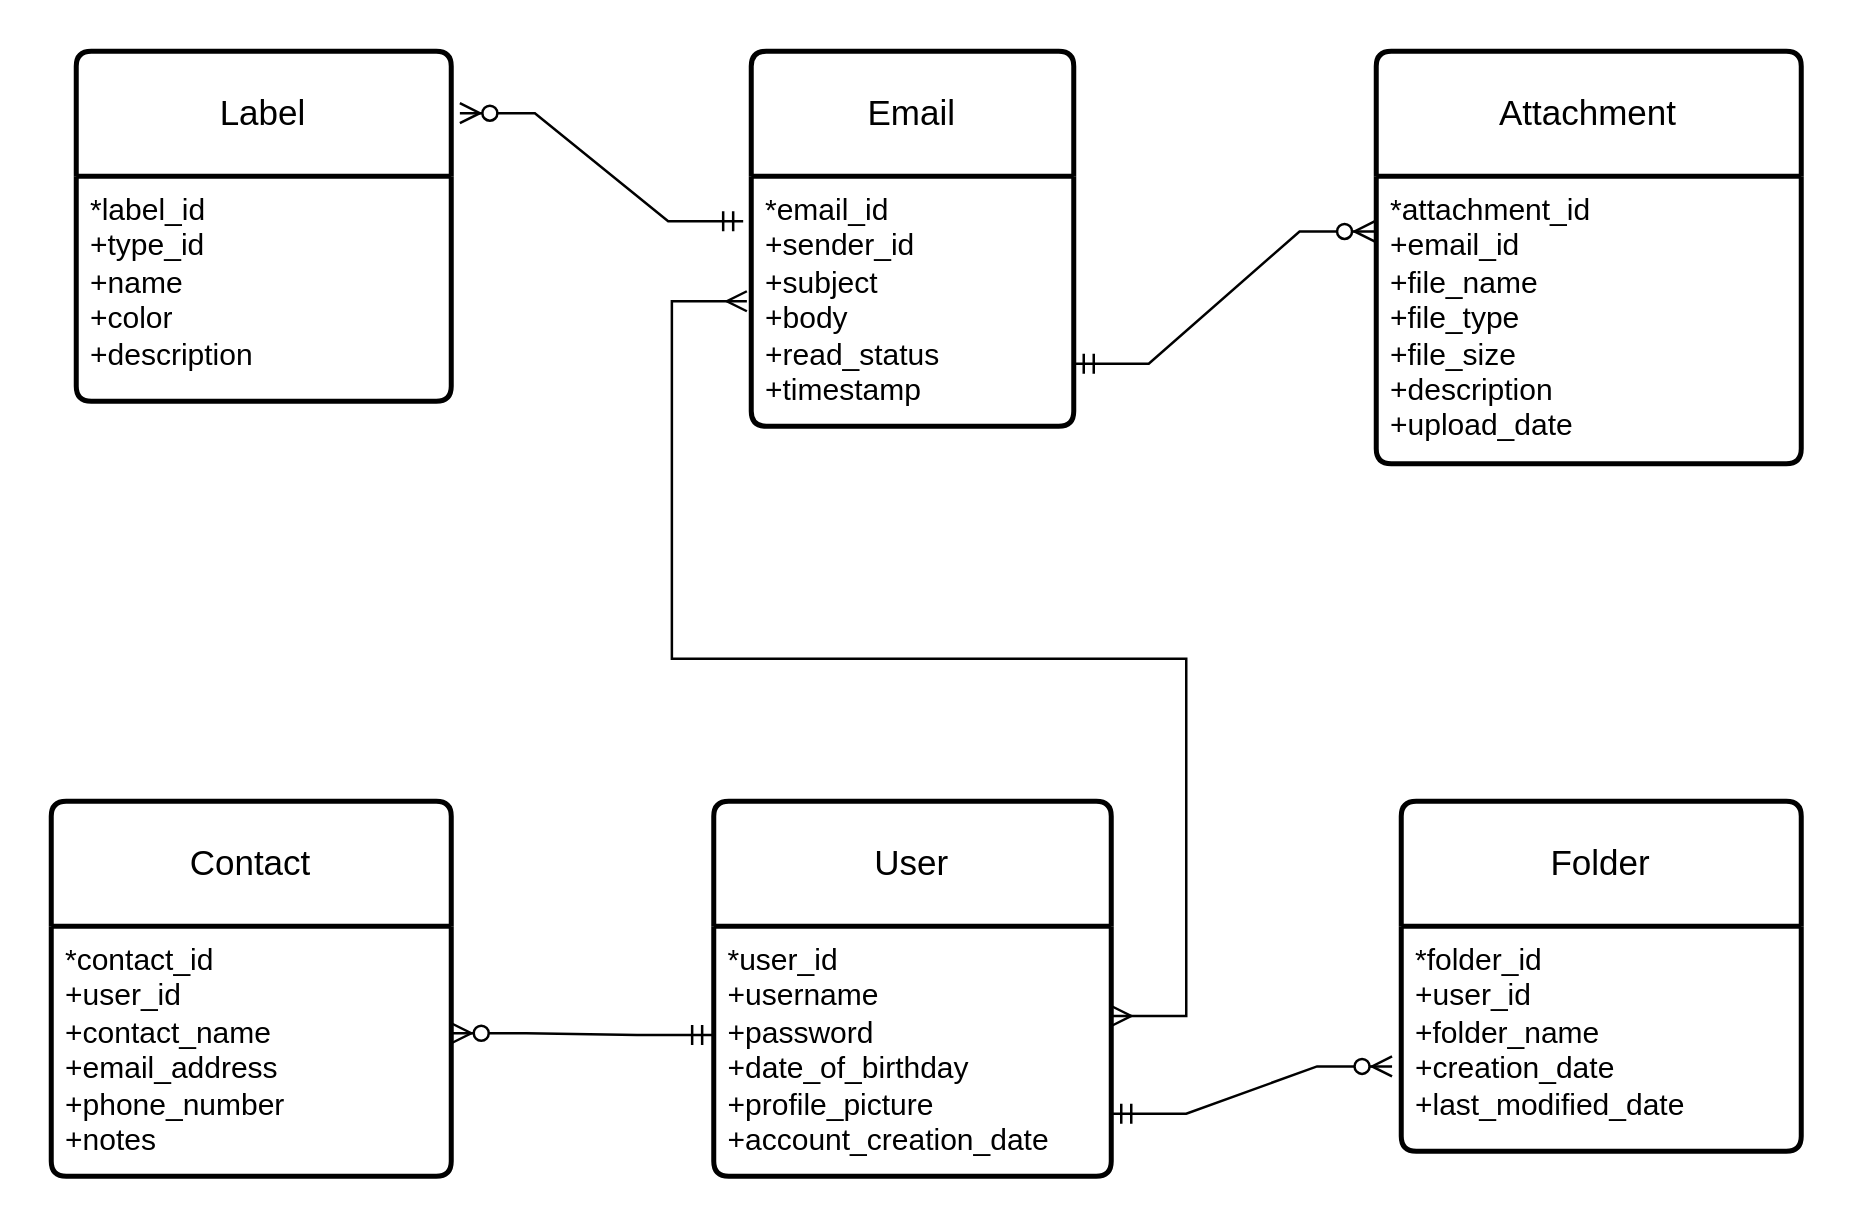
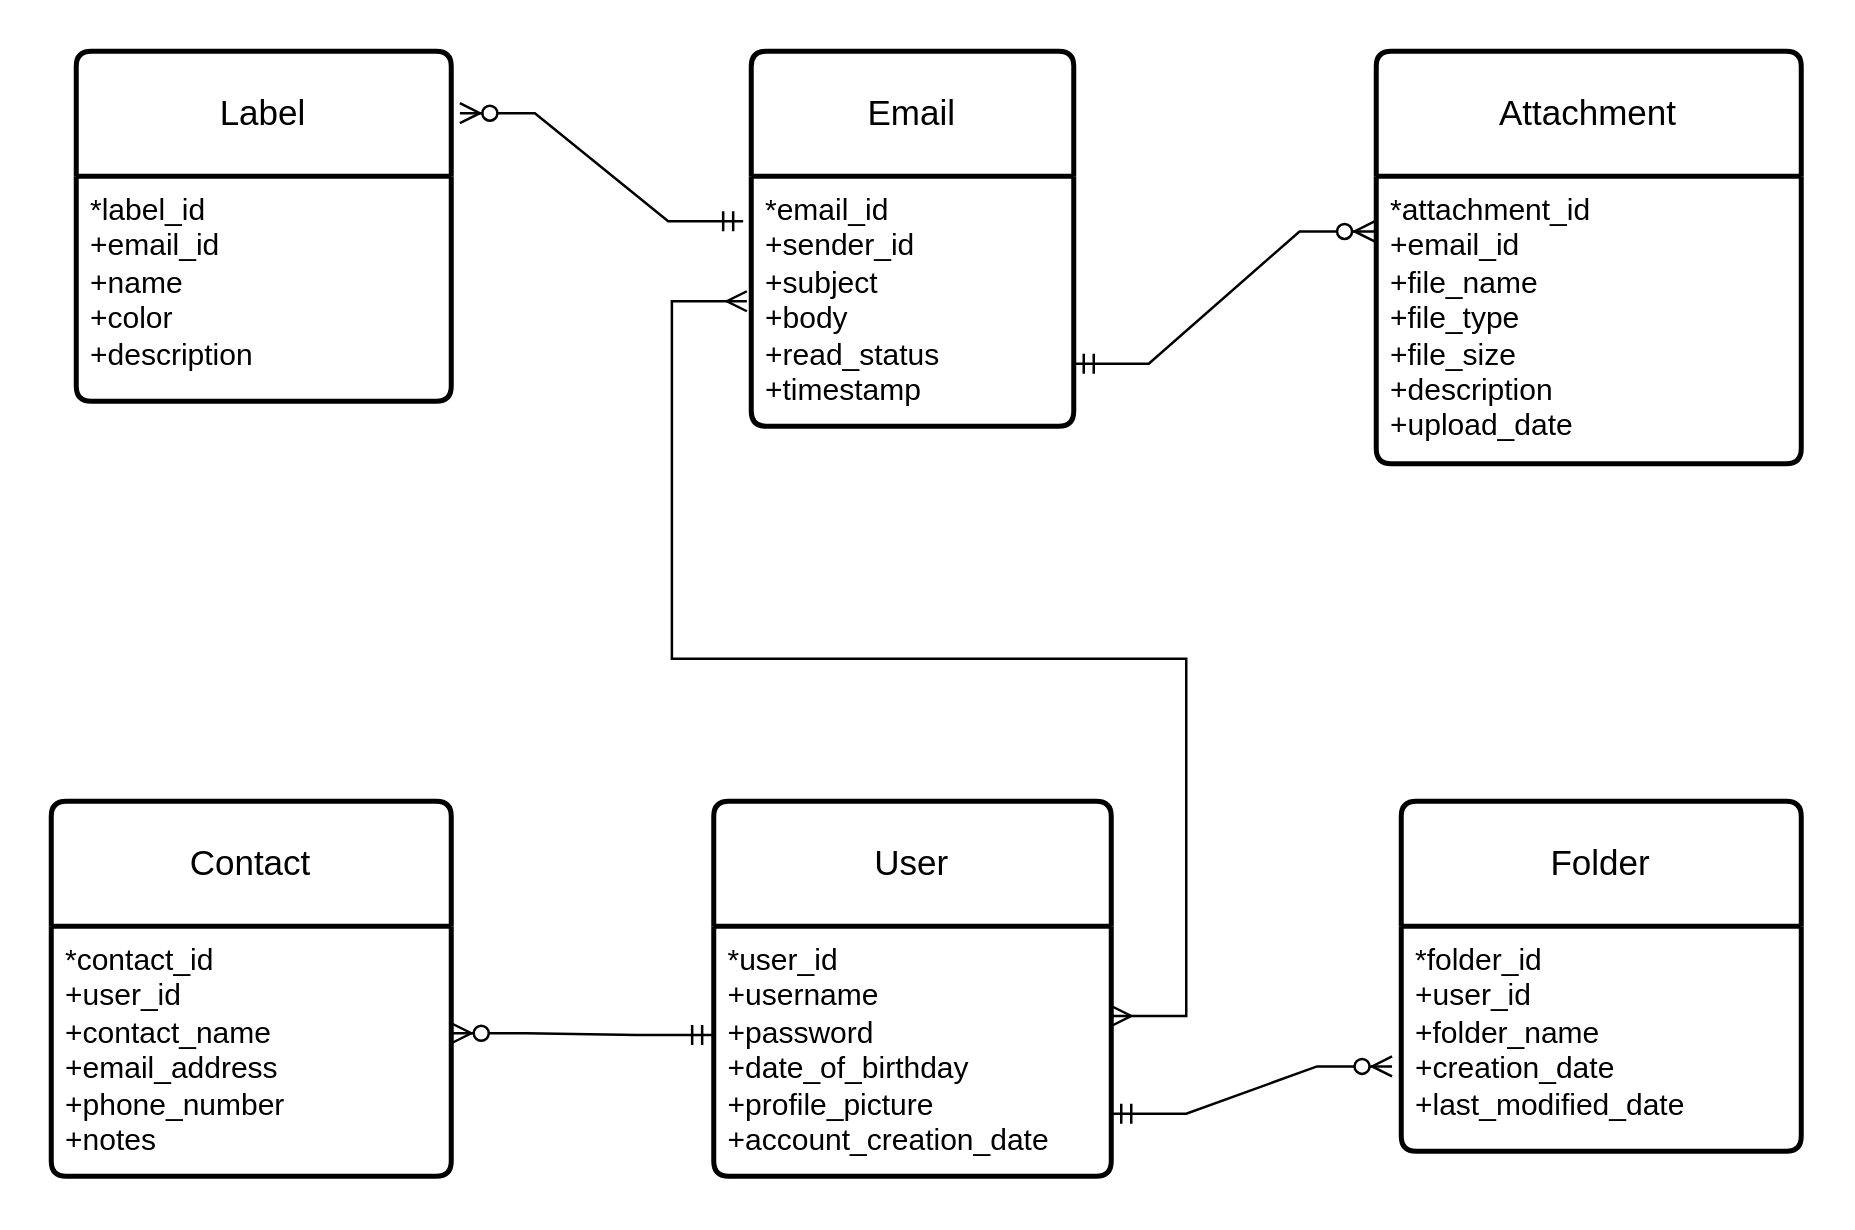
node "*label_id +type_id +name +color +description": label "*label_id +type_id +name +color +description" -> "*label_id +email_id +name +color +description"
